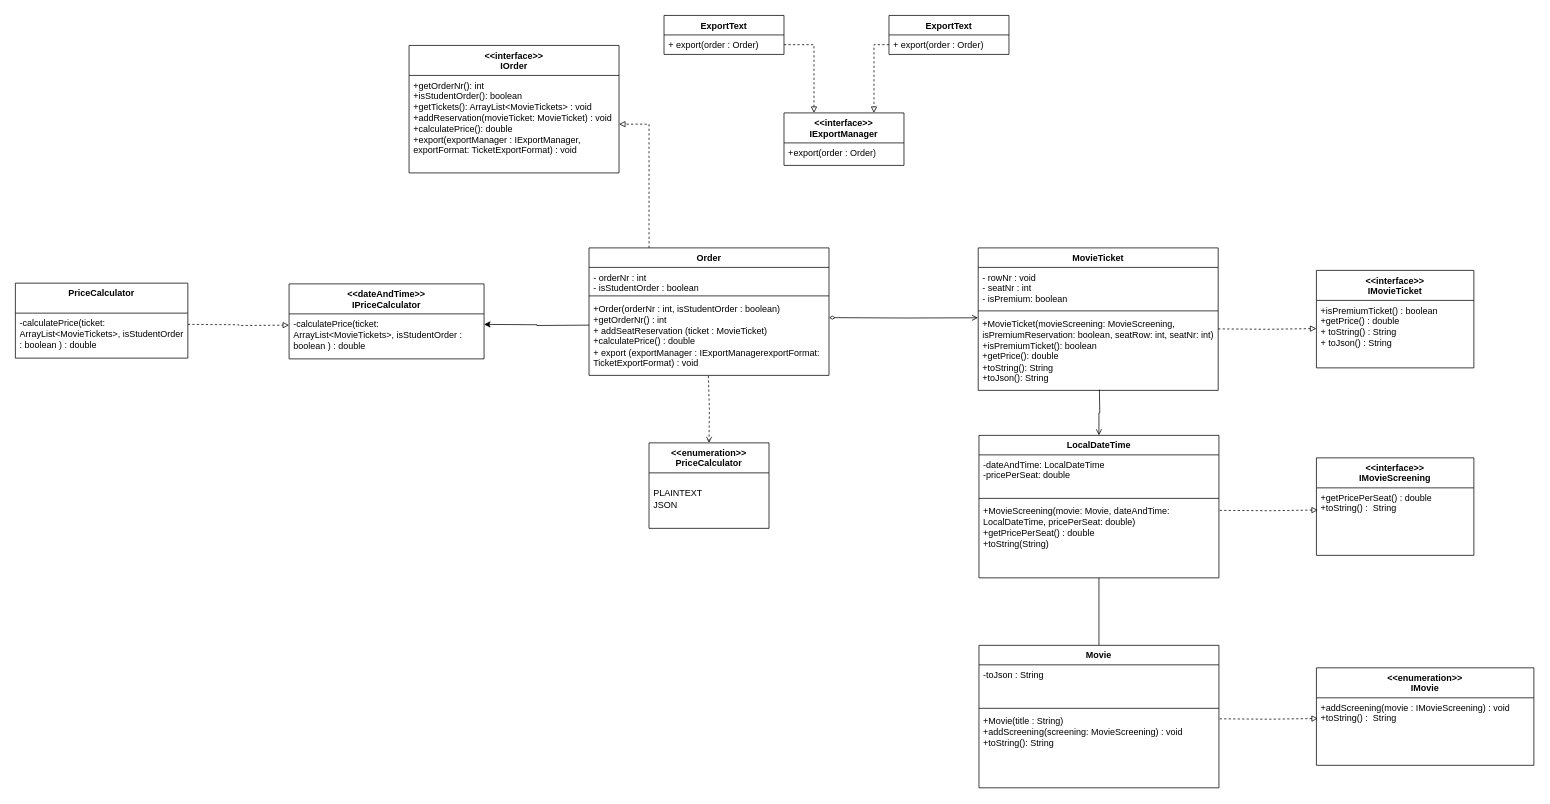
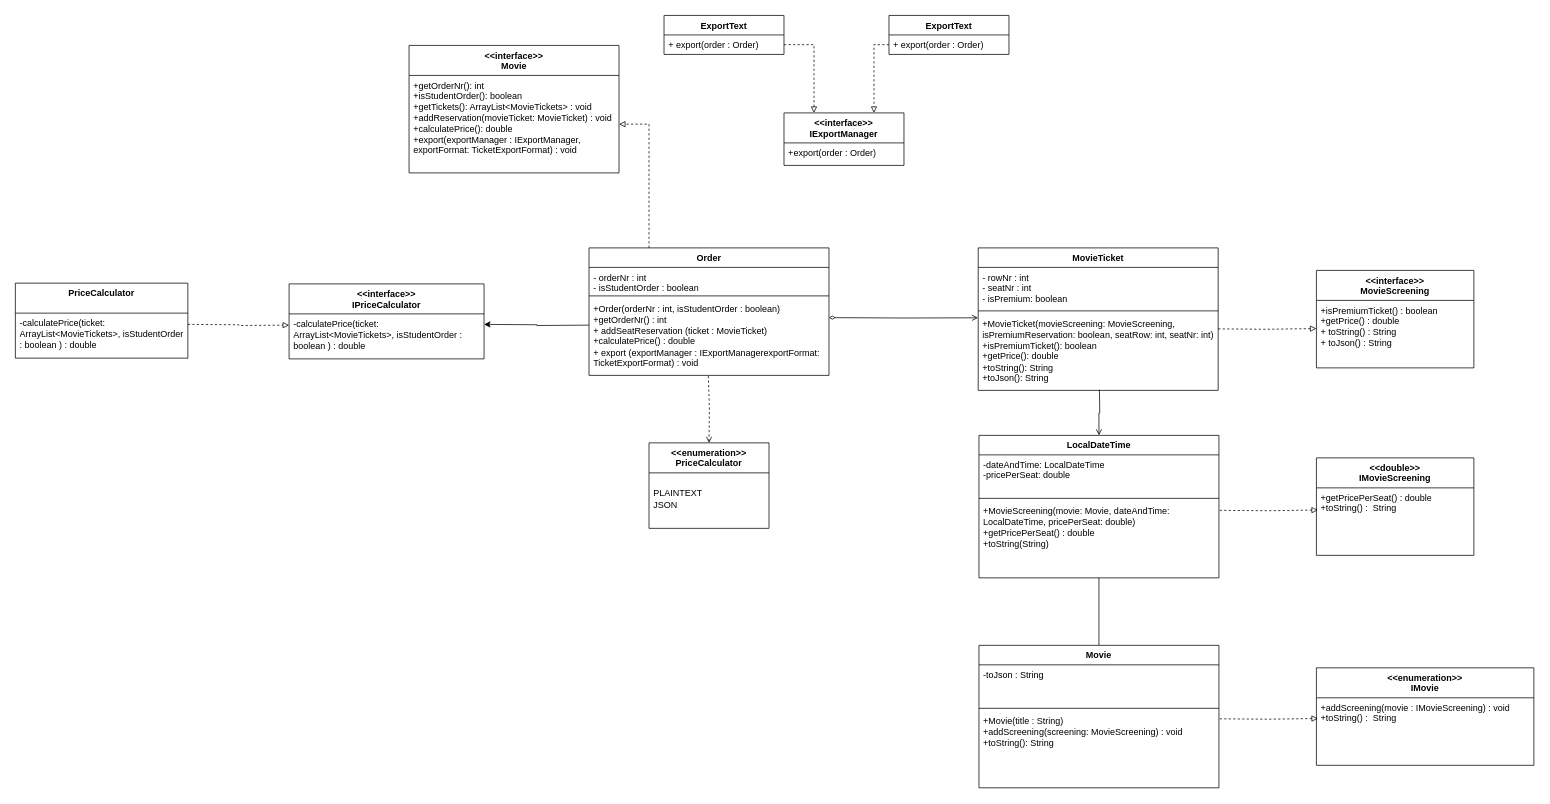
node "<<interface>> IOrder": label "<<interface>> IOrder" -> "<<interface>> Movie"
node "<<interface>> IMovieTicket": label "<<interface>> IMovieTicket" -> "<<interface>> MovieScreening"
node "- rowNr : void - seatNr : int - isPremium: boolean": label "- rowNr : void - seatNr : int - isPremium: boolean" -> "- rowNr : int - seatNr : int - isPremium: boolean"
node "<<dateAndTime>> IPriceCalculator": label "<<dateAndTime>> IPriceCalculator" -> "<<interface>> IPriceCalculator"
node "<<interface>> IMovieScreening": label "<<interface>> IMovieScreening" -> "<<double>> IMovieScreening"
